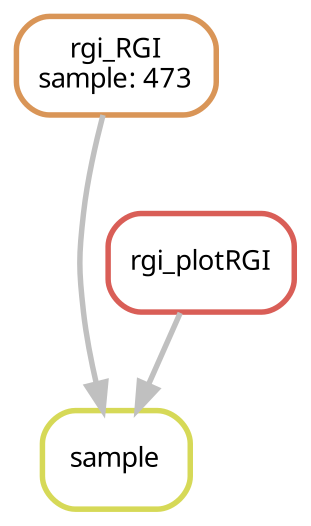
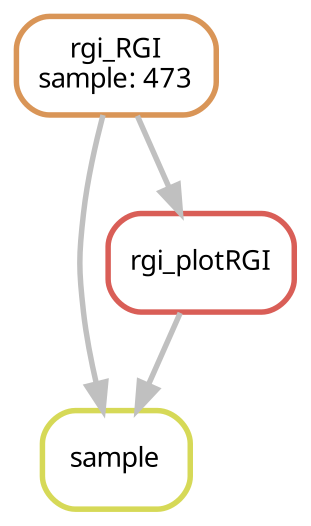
edge "rgi_RGI sample: 473" -> "rgi_plotRGI": added
